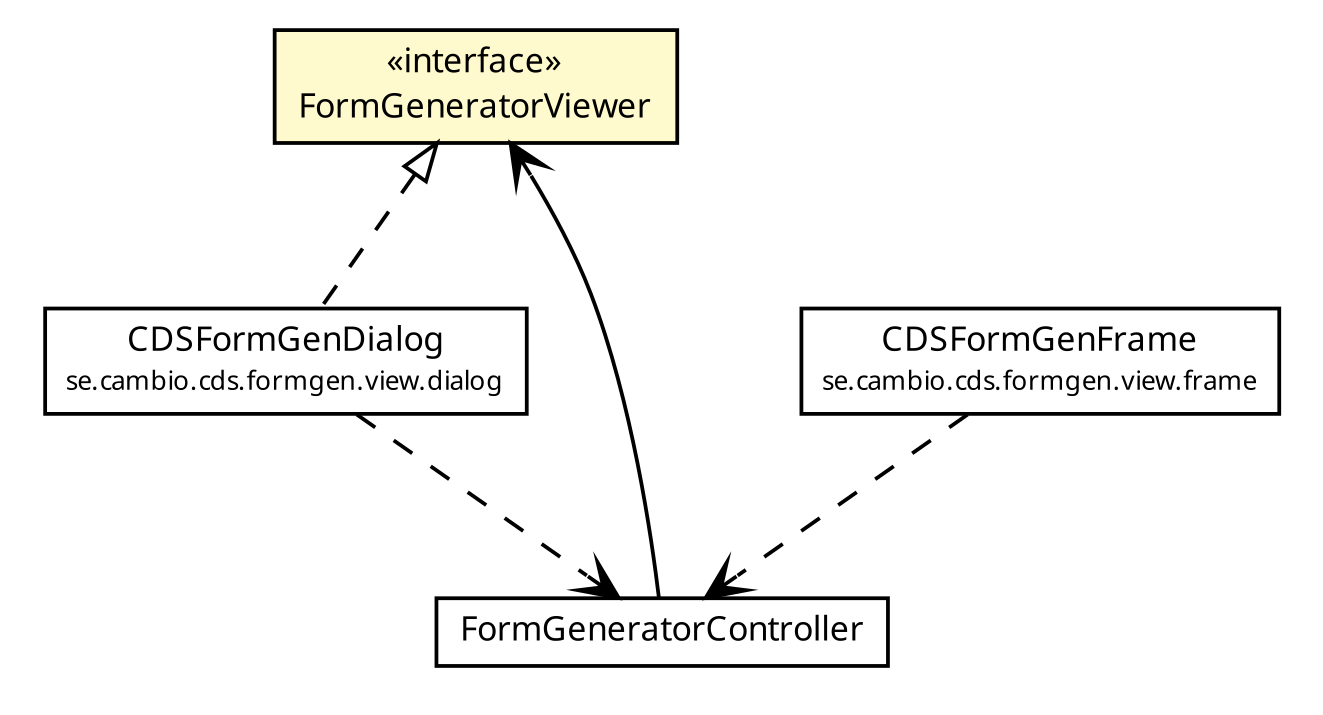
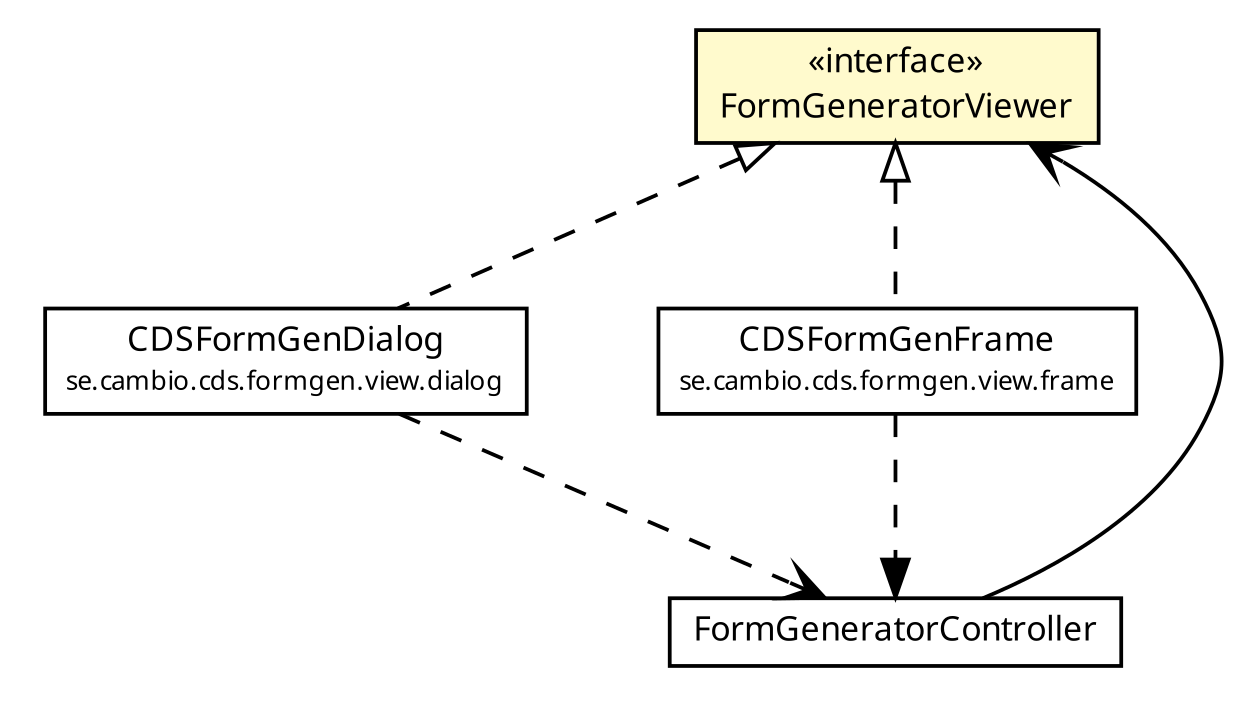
edge "CDSFormGenFrame" -> "FormGeneratorViewer": added
edge "CDSFormGenFrame" -> "FormGeneratorController": arrowhead open -> normal
